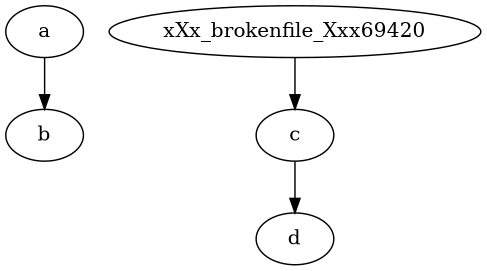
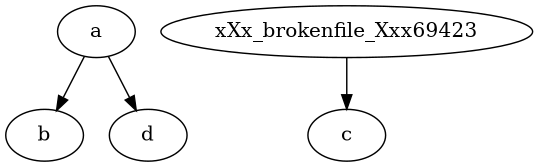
node "xXx_brokenfile_Xxx69420": label "xXx_brokenfile_Xxx69420" -> "xXx_brokenfile_Xxx69423"
edge "c" -> "d": now "a" -> "d"
